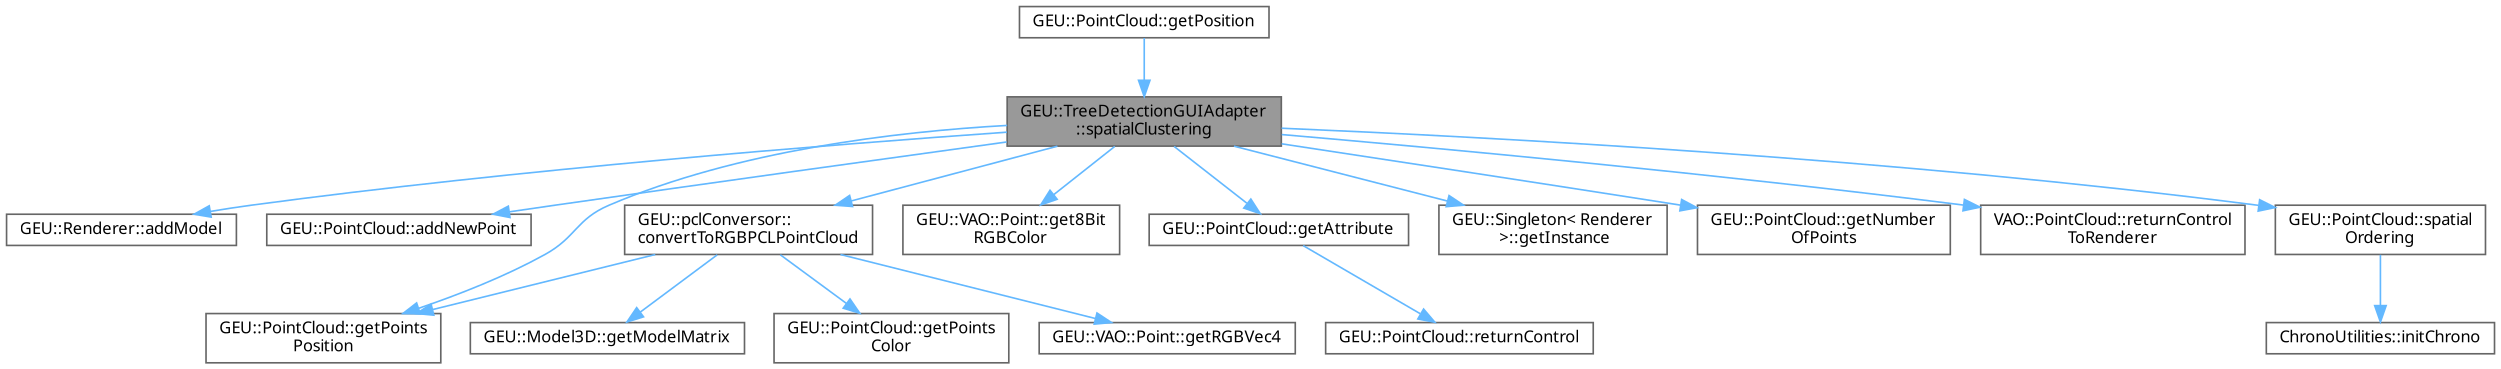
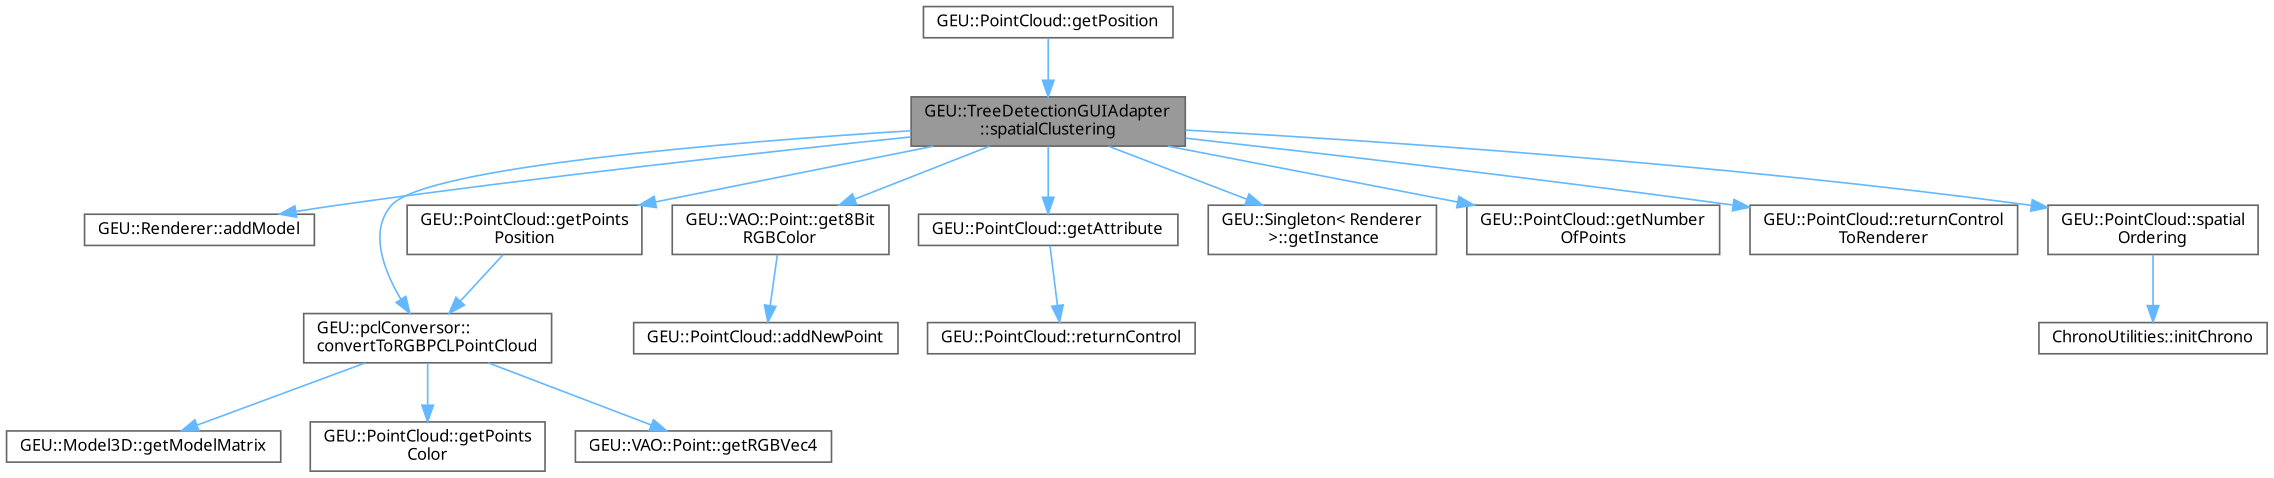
edge "GEU::TreeDetectionGUIAdapter ::spatialClustering" -> "GEU::PointCloud::addNewPoint": now "GEU::VAO::Point::get8Bit RGBColor" -> "GEU::PointCloud::addNewPoint"
node "VAO::PointCloud::returnControl ToRenderer": label "VAO::PointCloud::returnControl ToRenderer" -> "GEU::PointCloud::returnControl ToRenderer"
edge "GEU::pclConversor:: convertToRGBPCLPointCloud" -> "GEU::PointCloud::getPoints Position": reversed
